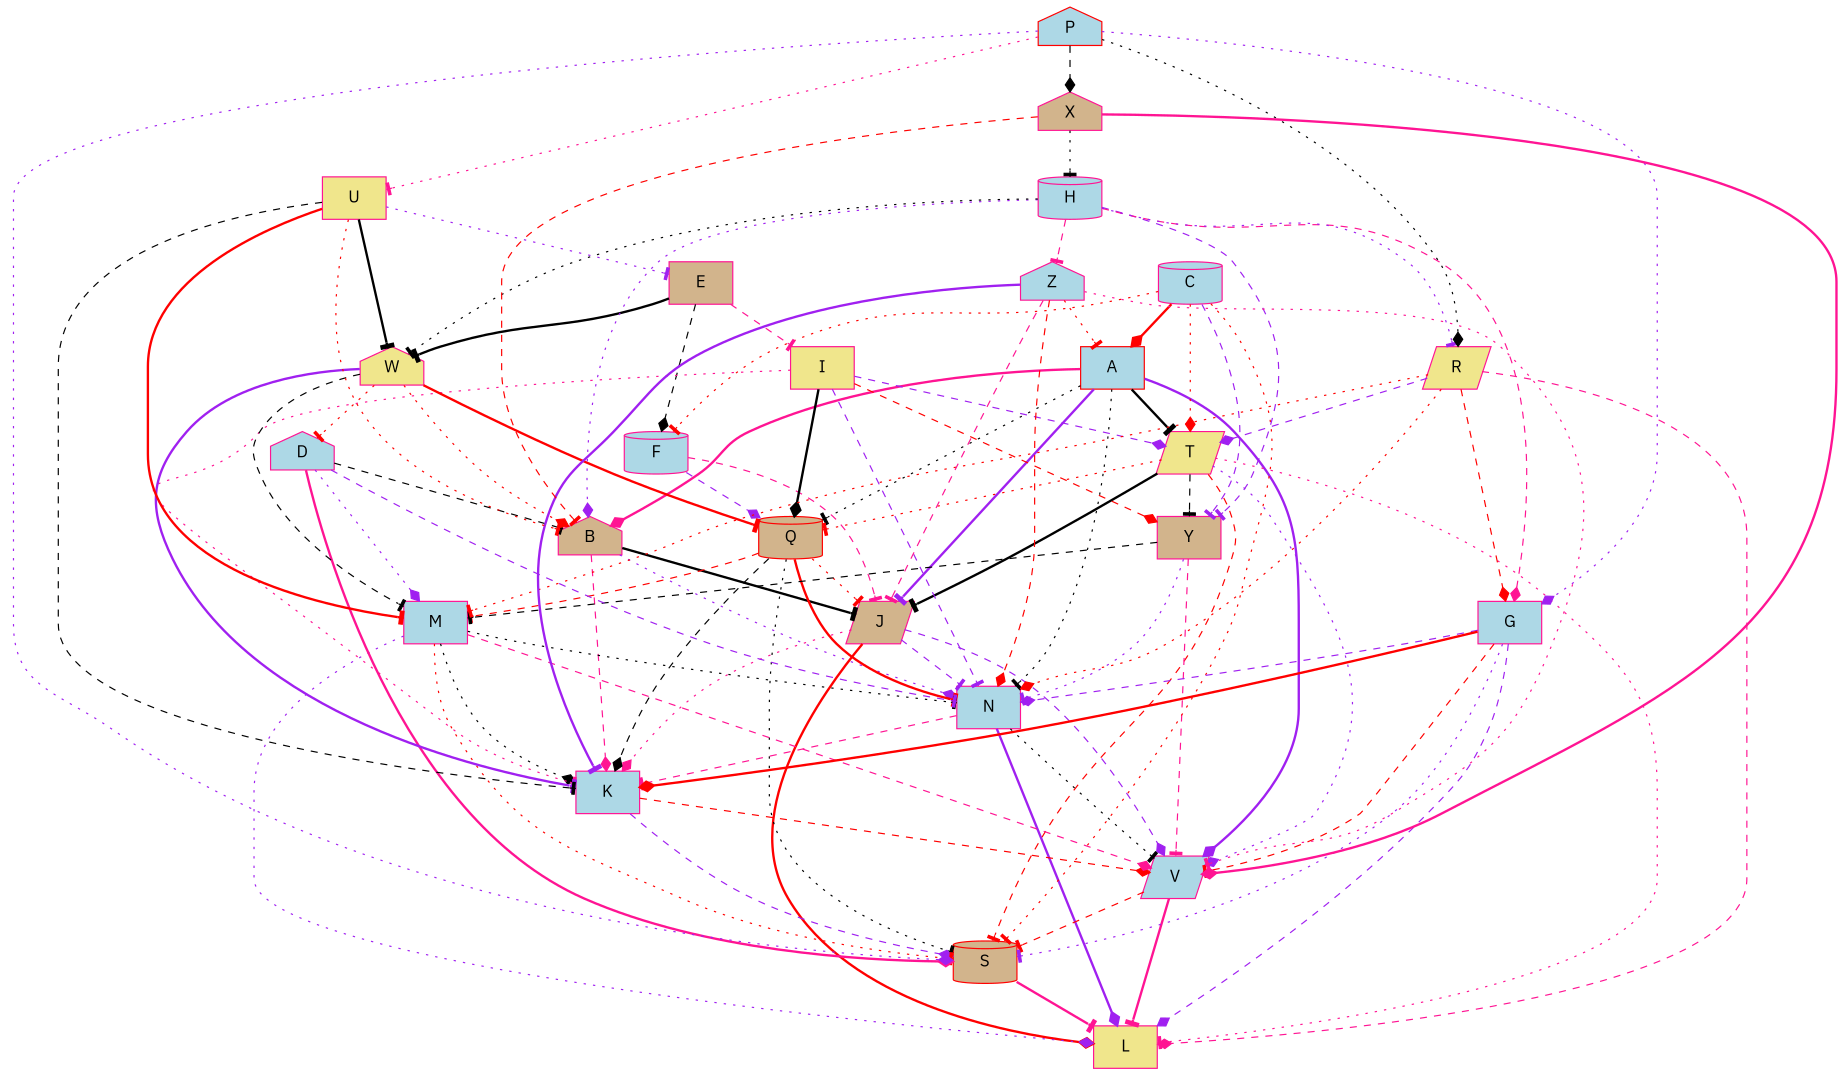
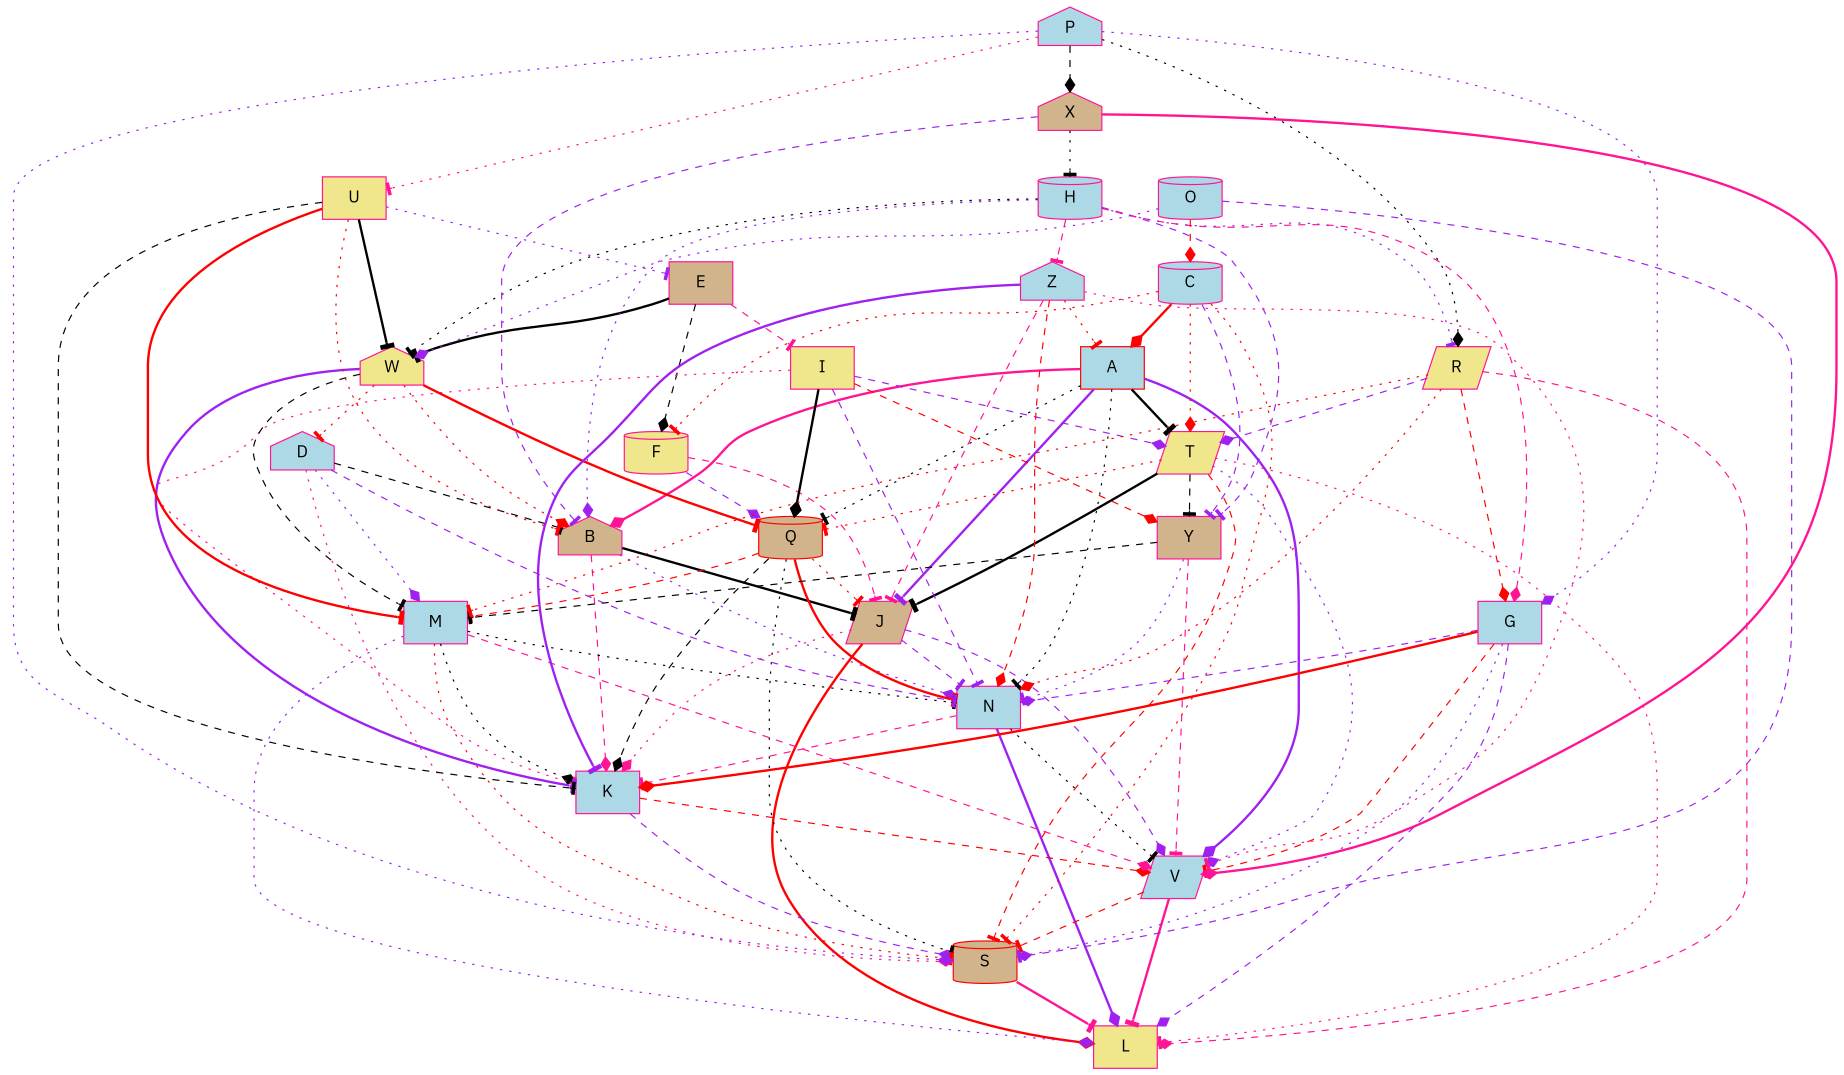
node "P": color red -> deeppink
edge "X" -> "B": color red -> purple
node "O": added
node "F": fillcolor lightblue -> khaki
edge "D" -> "S": style bold -> dotted
